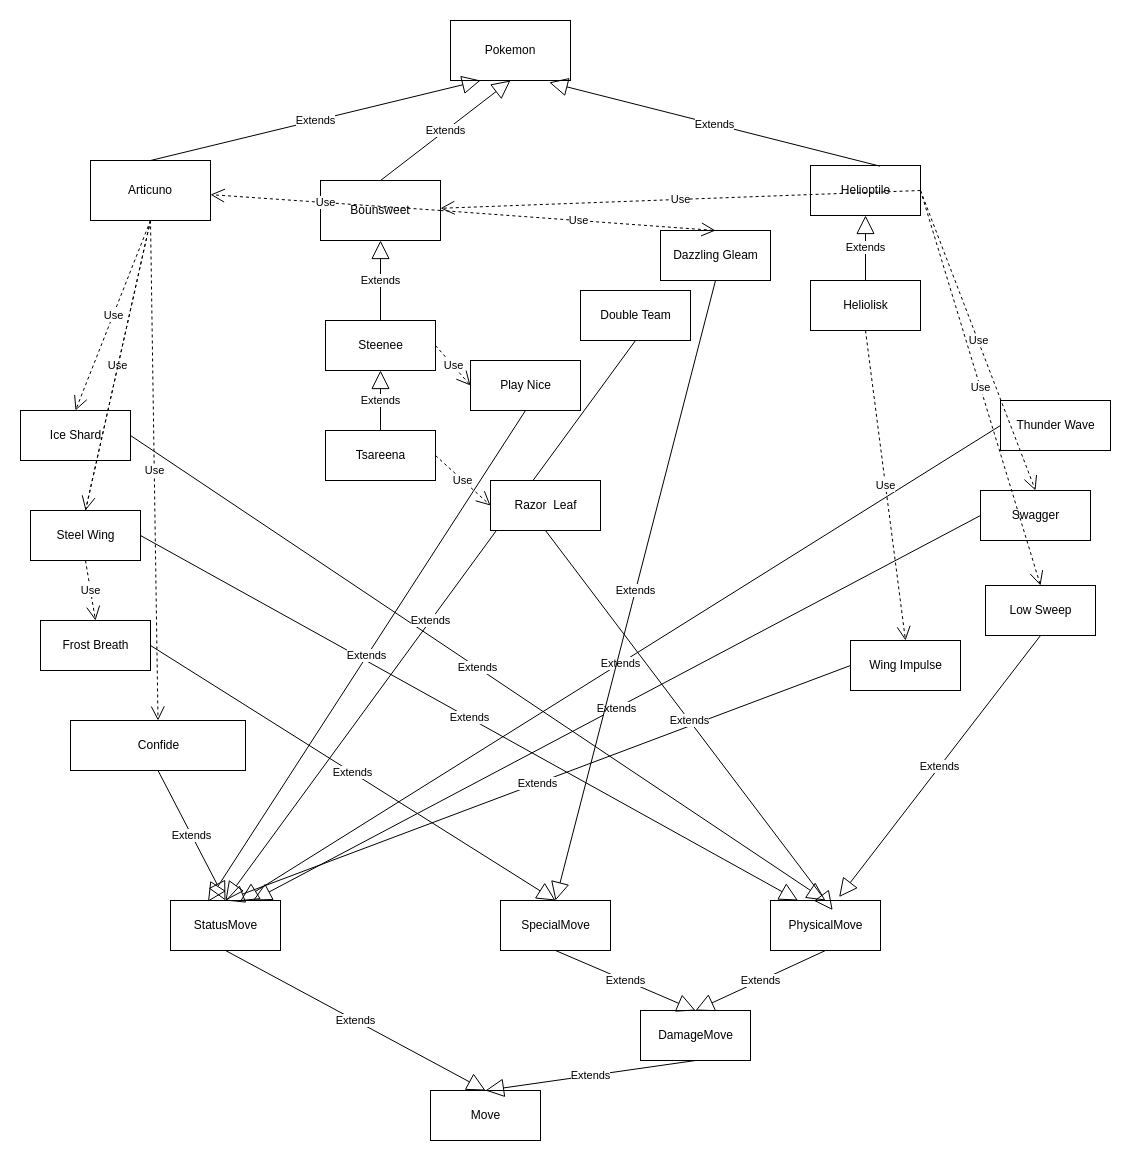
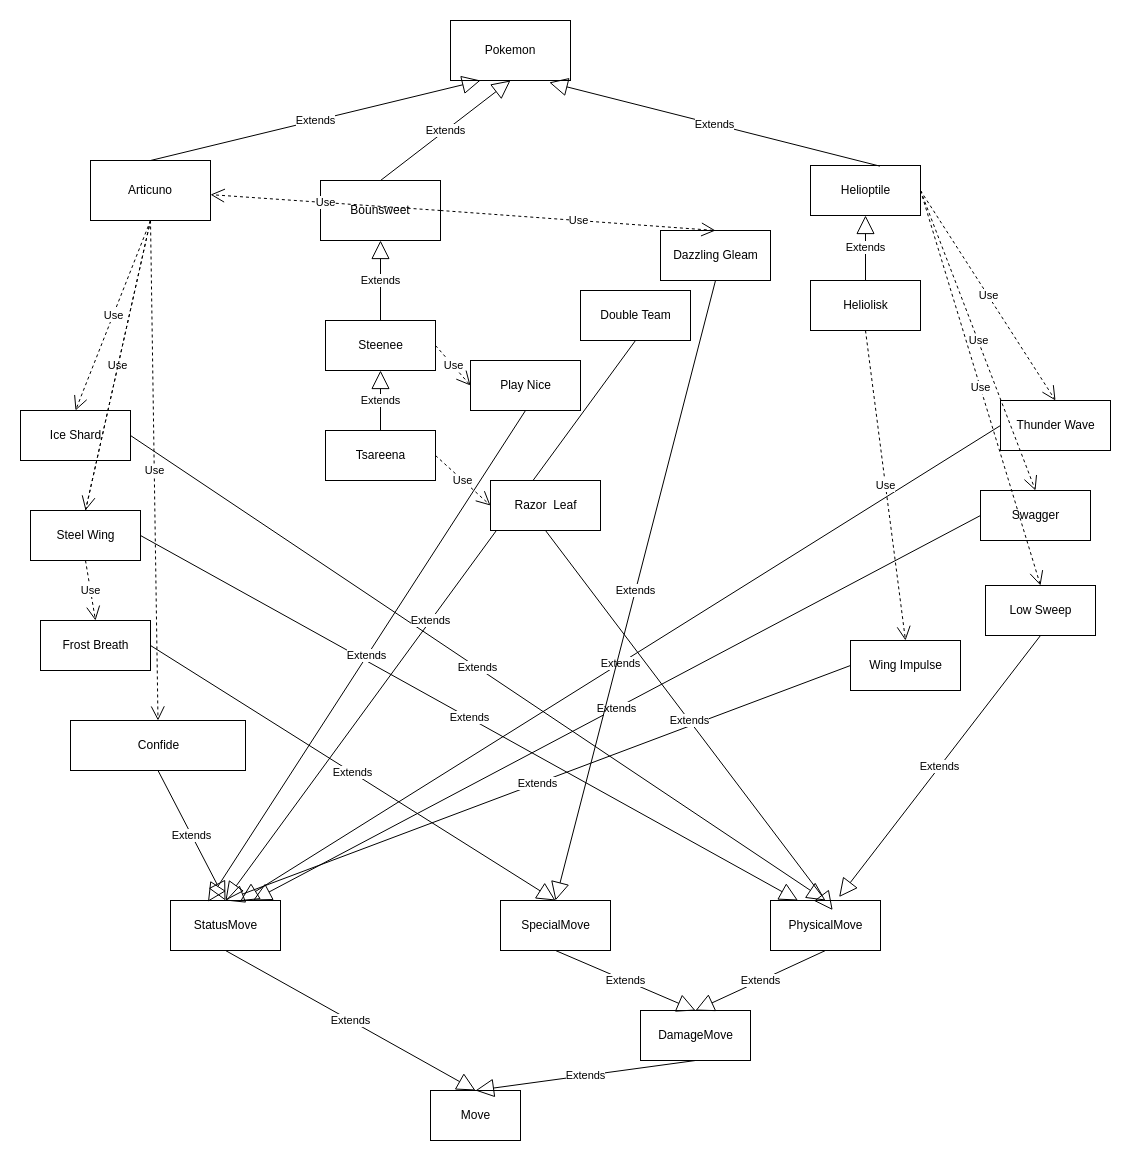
edge "Helioptile" -> "Bounsweet": now "Helioptile" -> "Thunder Wave"
node "Move": size 110x50 -> 90x50
